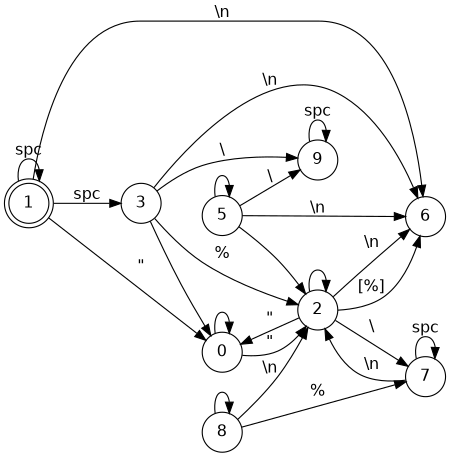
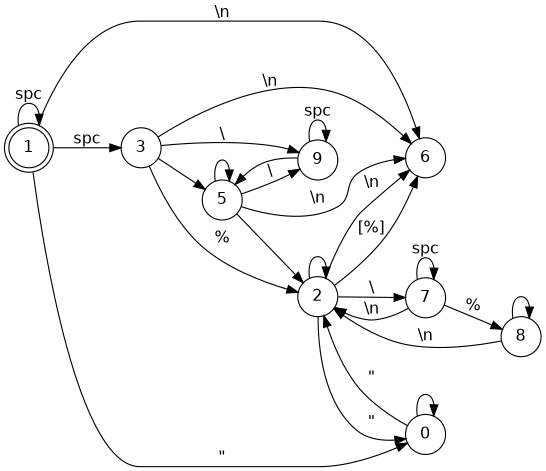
edge "9" -> "5": added
edge "3" -> "0": now "3" -> "5"
edge "8" -> "7": reversed
